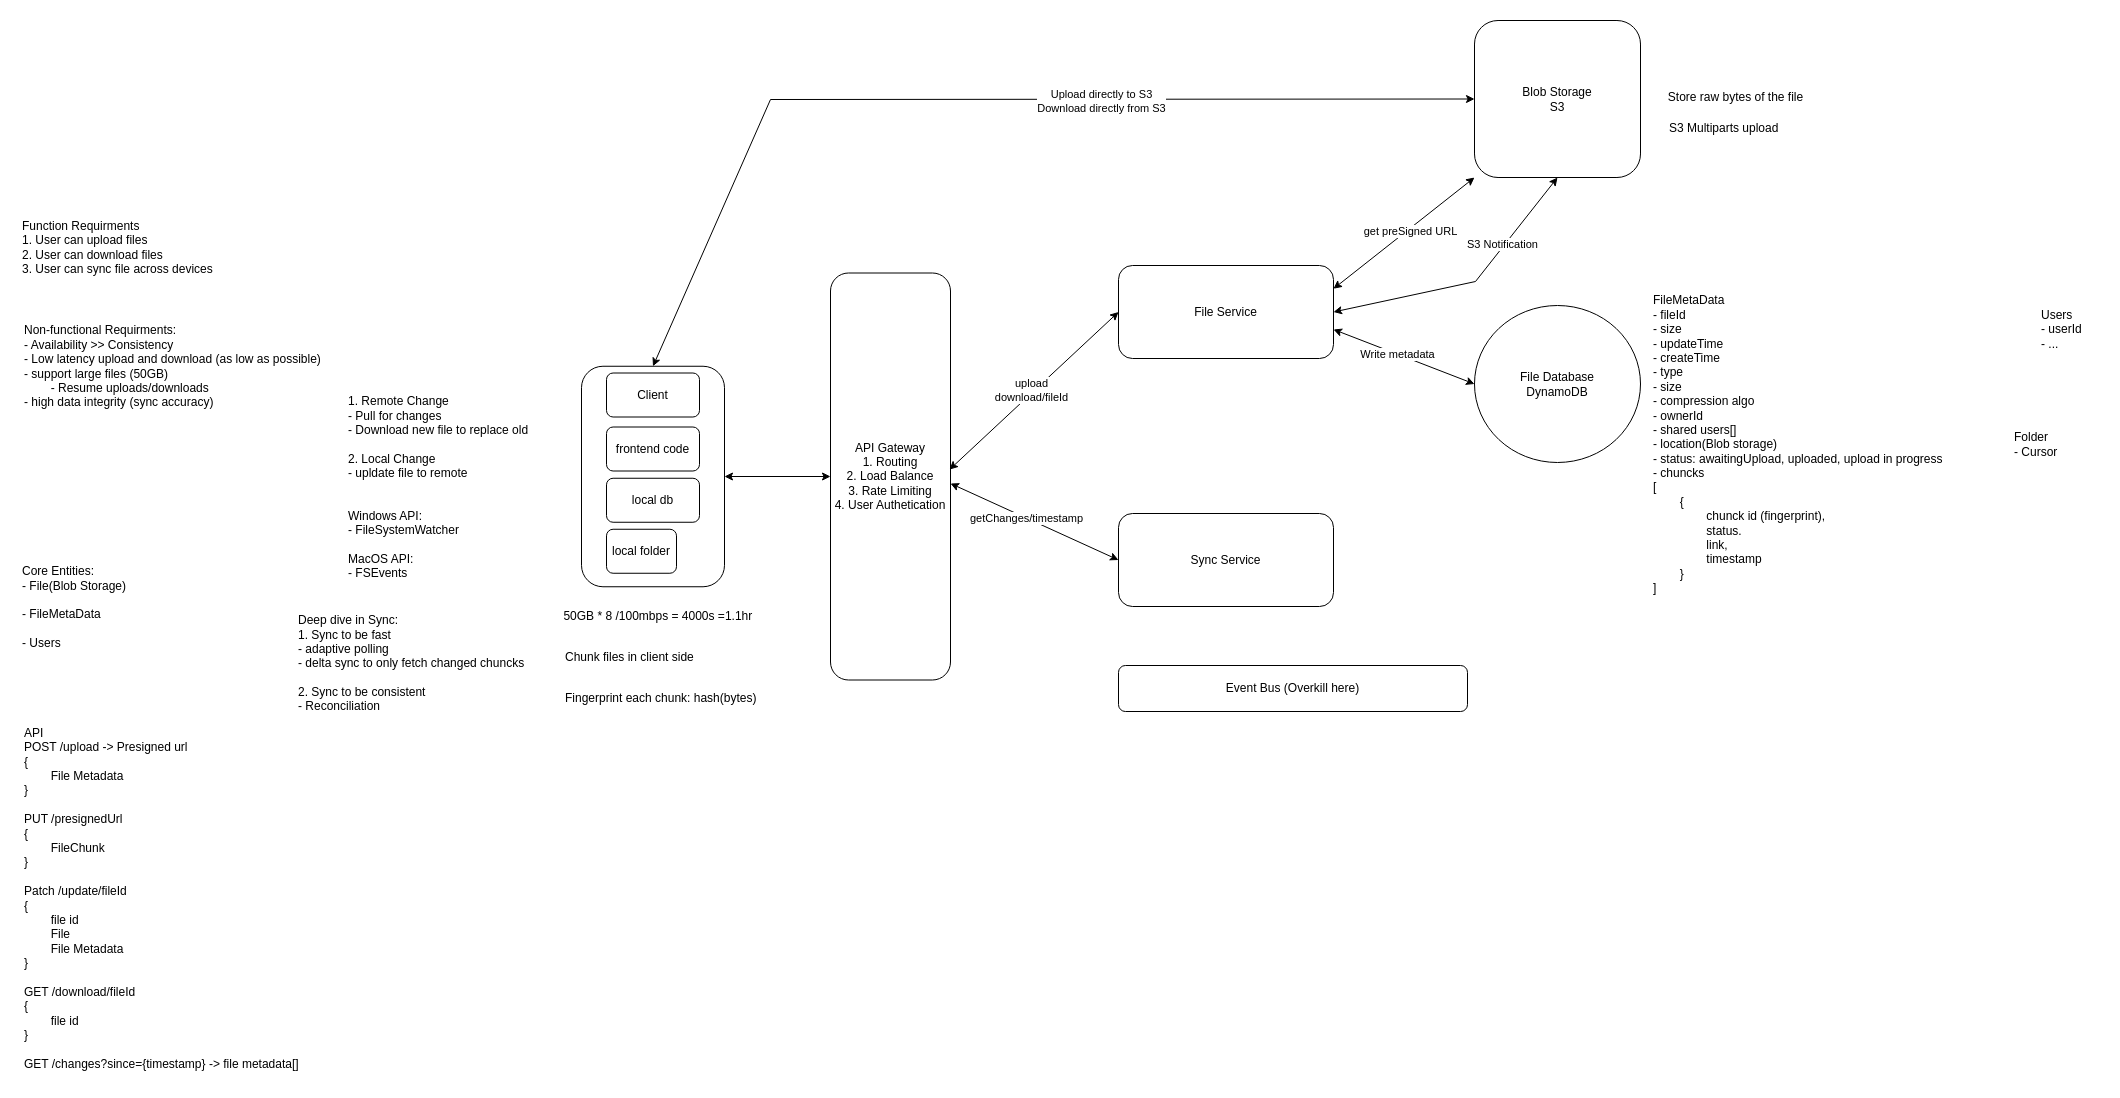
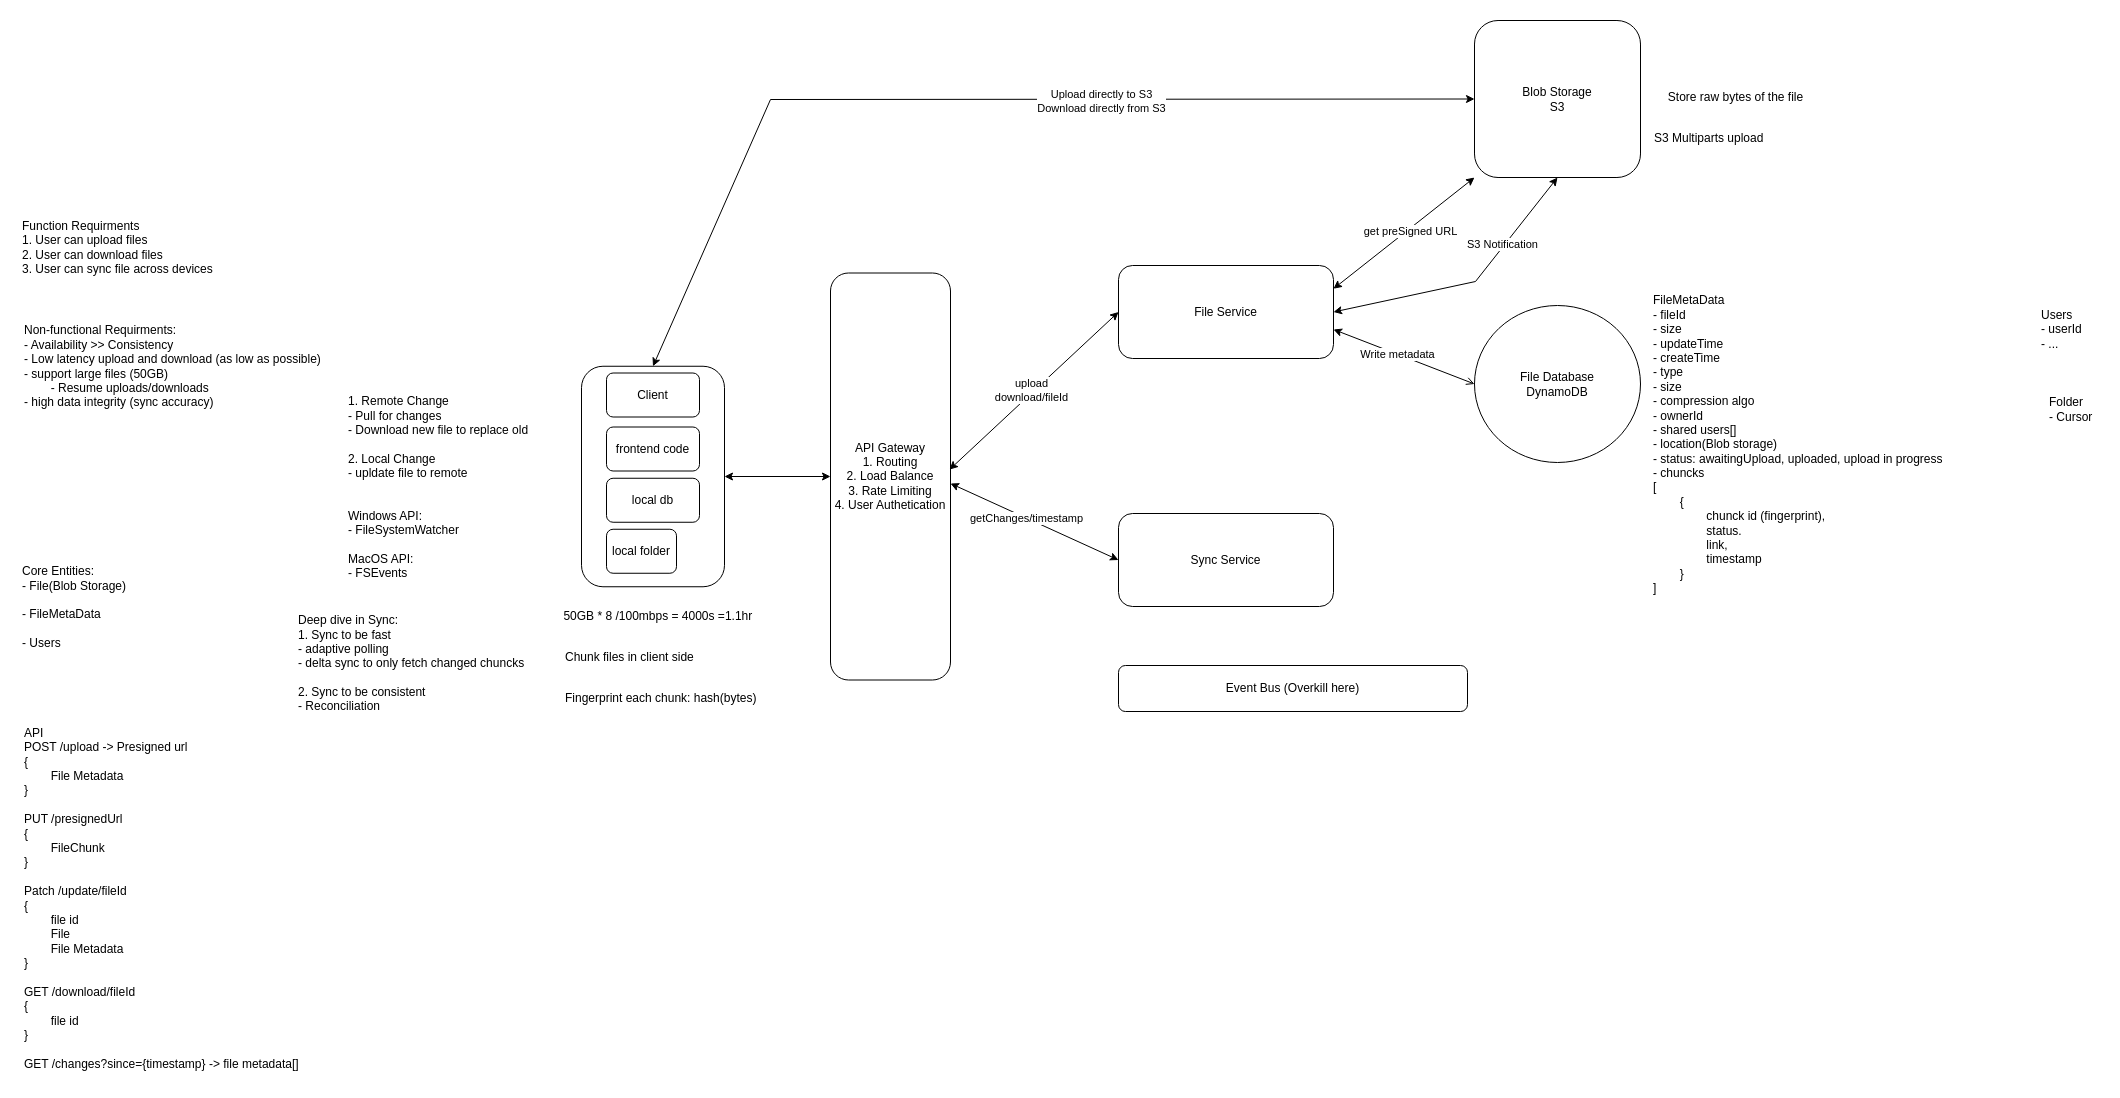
node "S3 Multiparts upload": moved (1731, 129) -> (1716, 139)
edge "File Service" -- "File Database DynamoDB": arrowhead classic -> open
node "Folder - Cursor": moved (2043, 444) -> (2078, 409)
